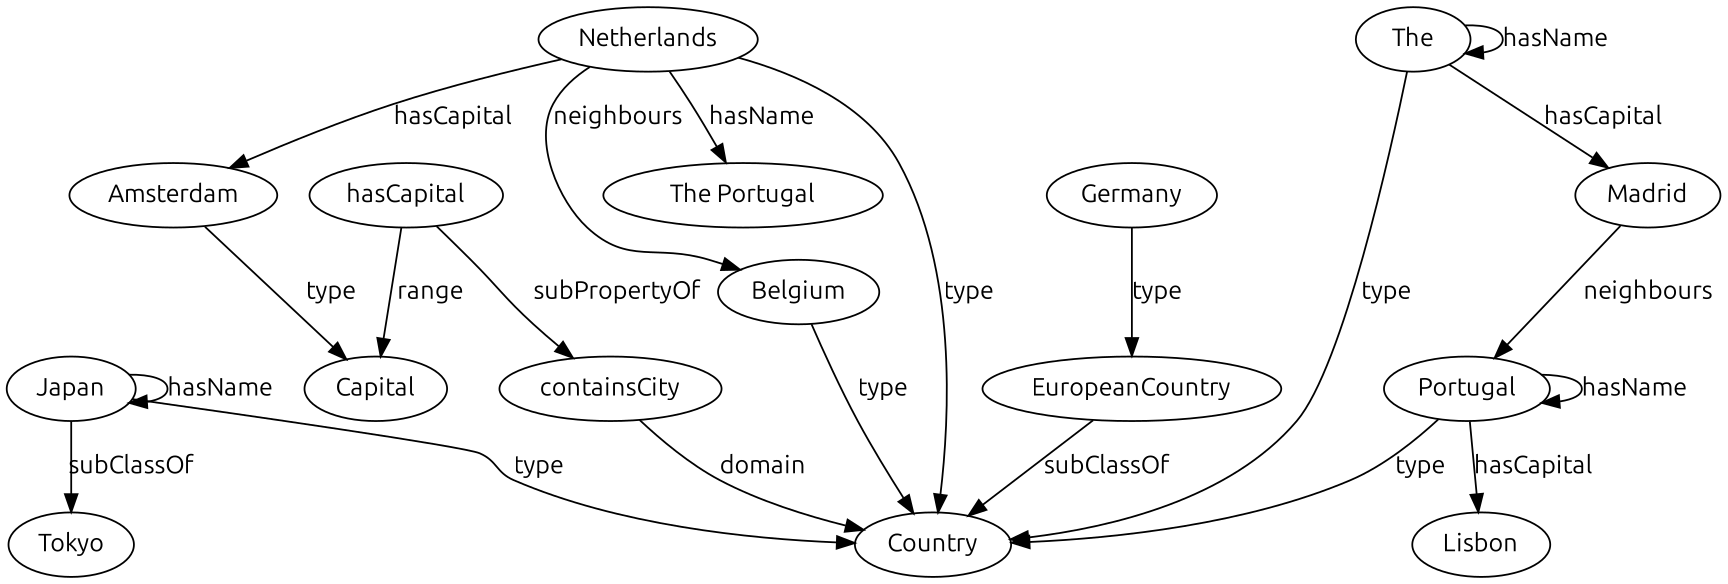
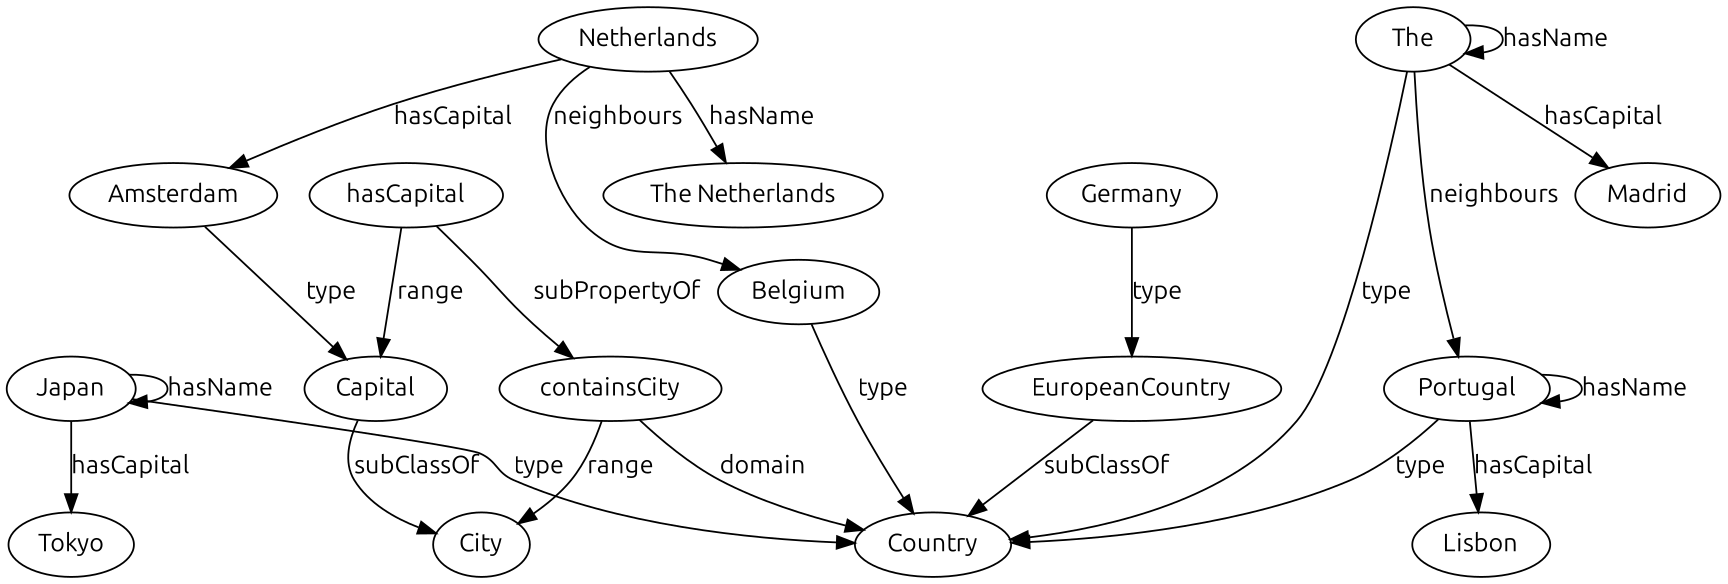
node "The Portugal": label "The Portugal" -> "The Netherlands"
edge "Netherlands" -> "Country": removed, label "type"
edge "Madrid" -> "Portugal": now "The" -> "Portugal"
edge "Japan" -> "Tokyo": label "subClassOf" -> "hasCapital"
node "City": added
